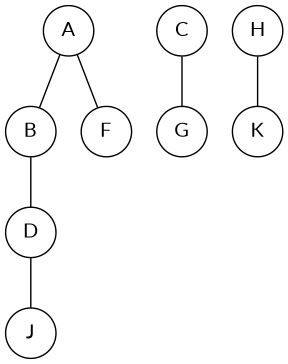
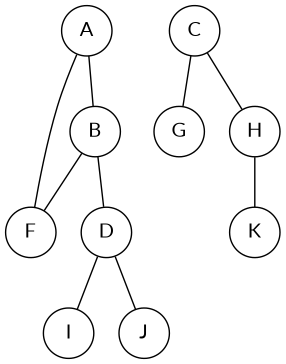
edge "C" -- "H": added
edge "B" -- "F": added
node "I": added
